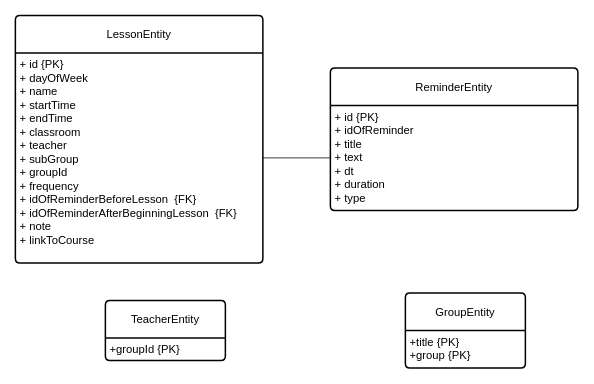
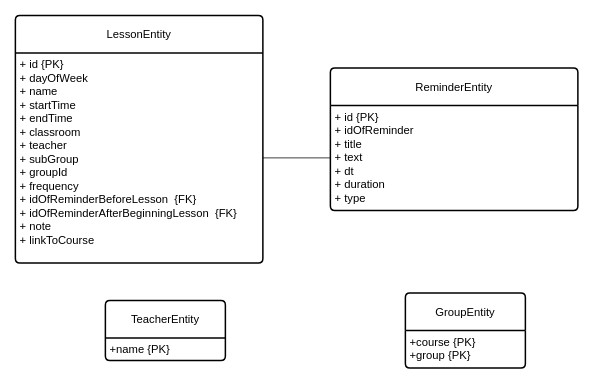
node "+title {PK} +group {PK}": label "+title {PK} +group {PK}" -> "+course {PK} +group {PK}"
node "+groupId {PK}": label "+groupId {PK}" -> "+name {PK}"
